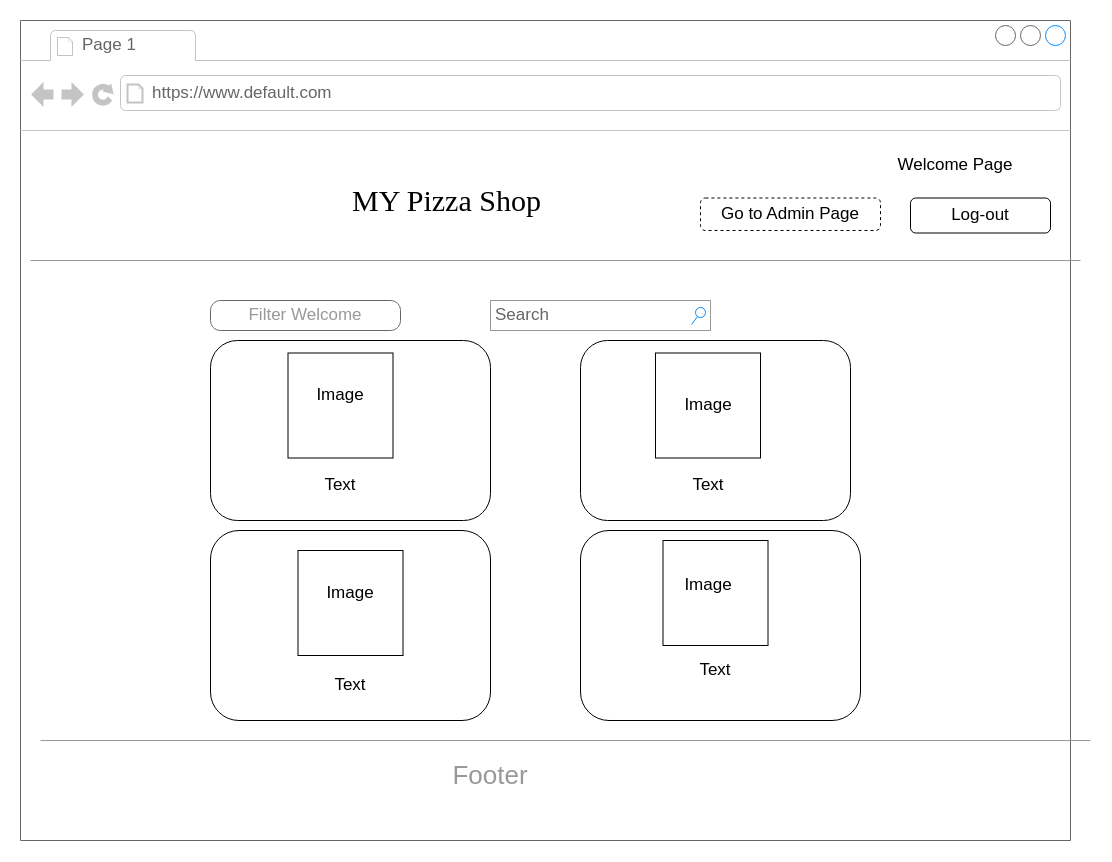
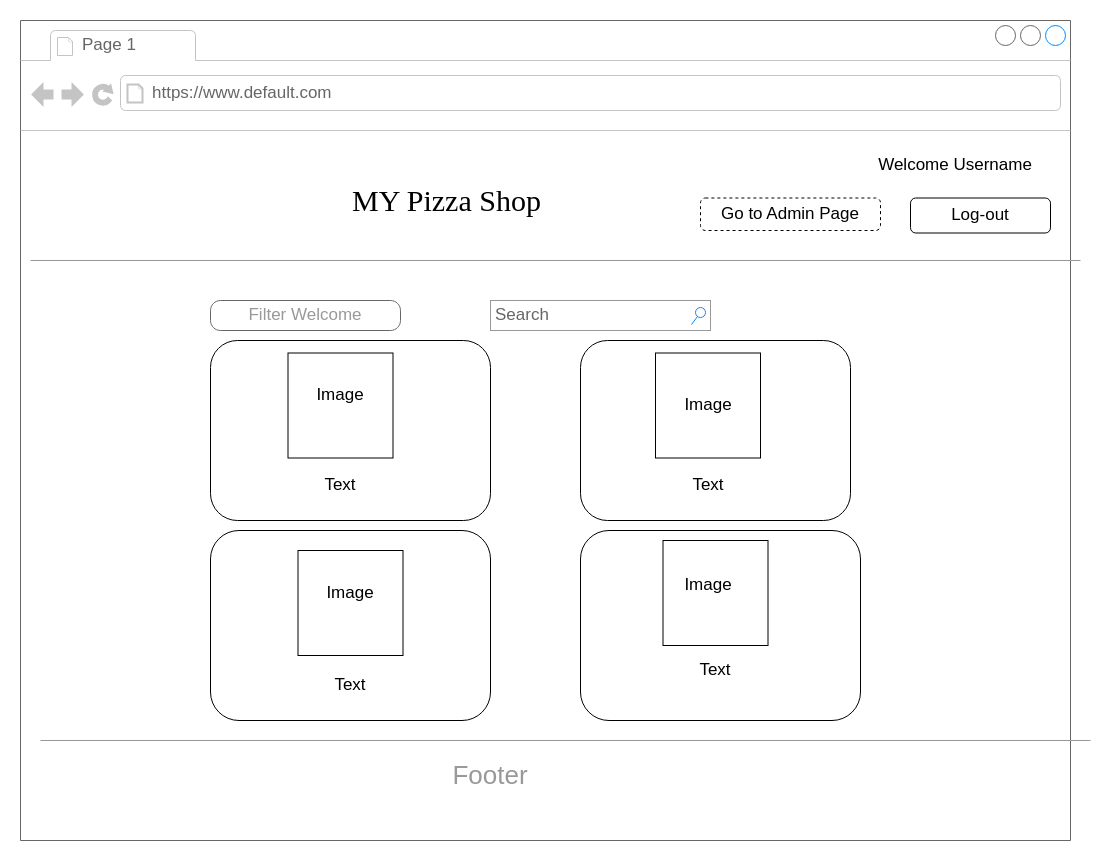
node "Welcome Page": label "Welcome Page" -> "Welcome Username"
